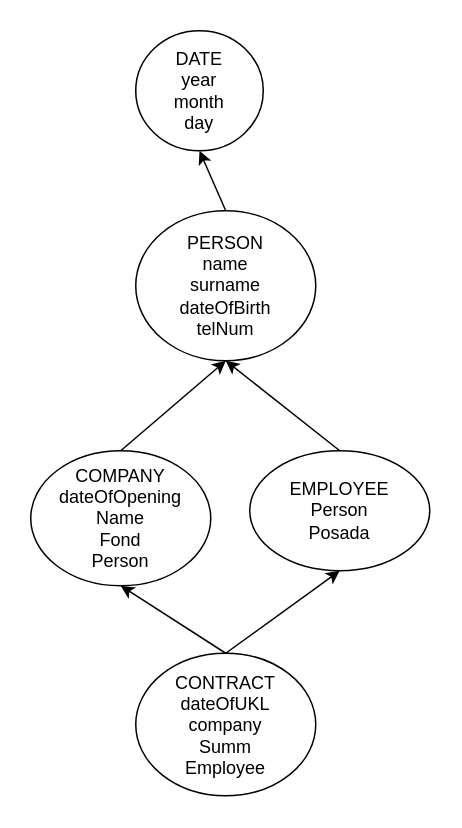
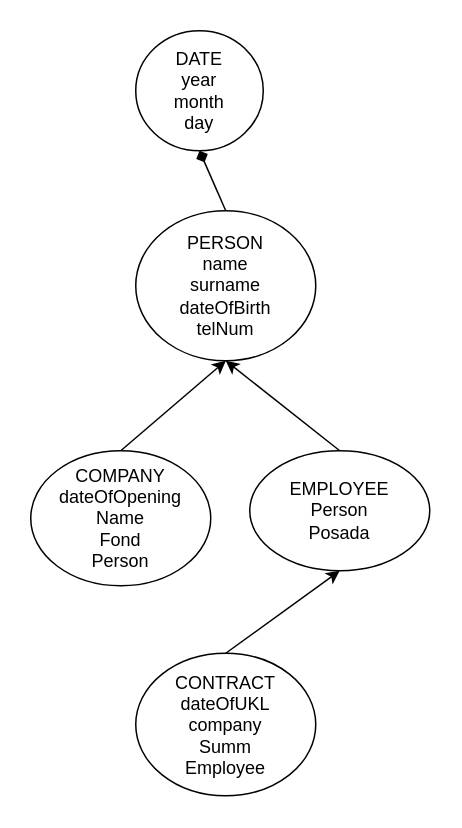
edge "PERSON name surname dateOfBirth telNum" -> "DATE year month day": arrowhead classic -> diamond
edge "CONTRACT dateOfUKL company Summ Employee" -> "COMPANY dateOfOpening Name Fond Person": removed
